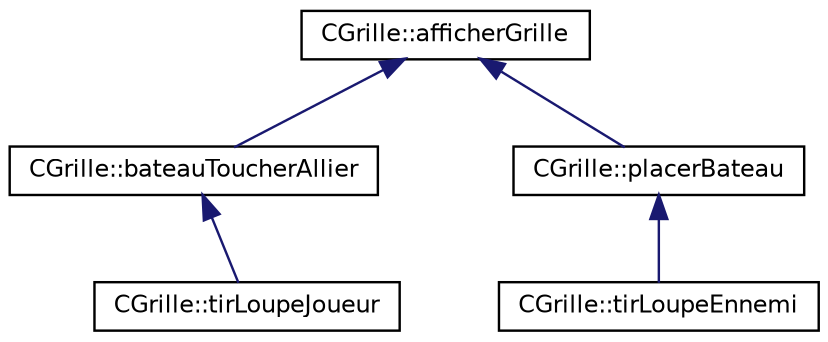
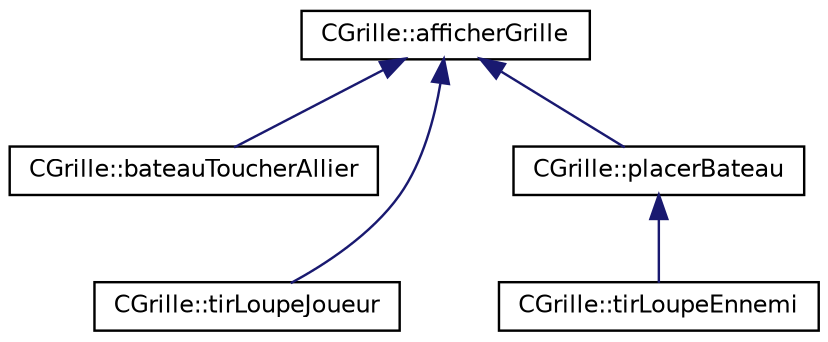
edge "CGrille::tirLoupeJoueur" -> "CGrille::bateauToucherAllier": now "CGrille::tirLoupeJoueur" -> "CGrille::afficherGrille"
